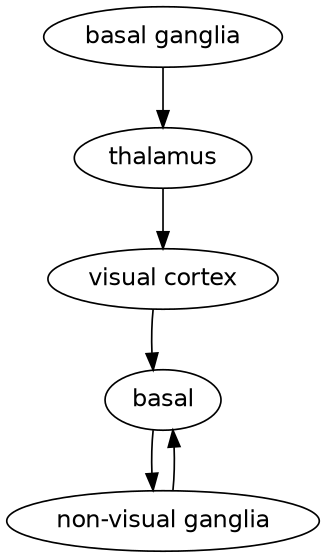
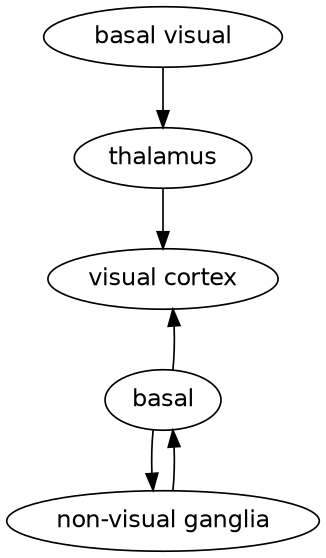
node "basal ganglia": label "basal ganglia" -> "basal visual"
edge "visual cortex" -> "basal": reversed
